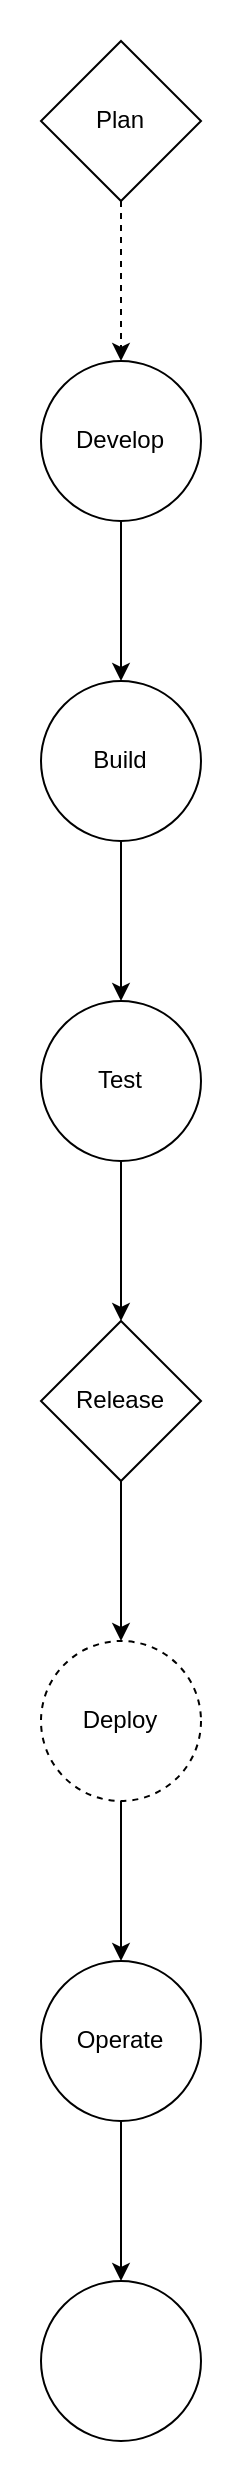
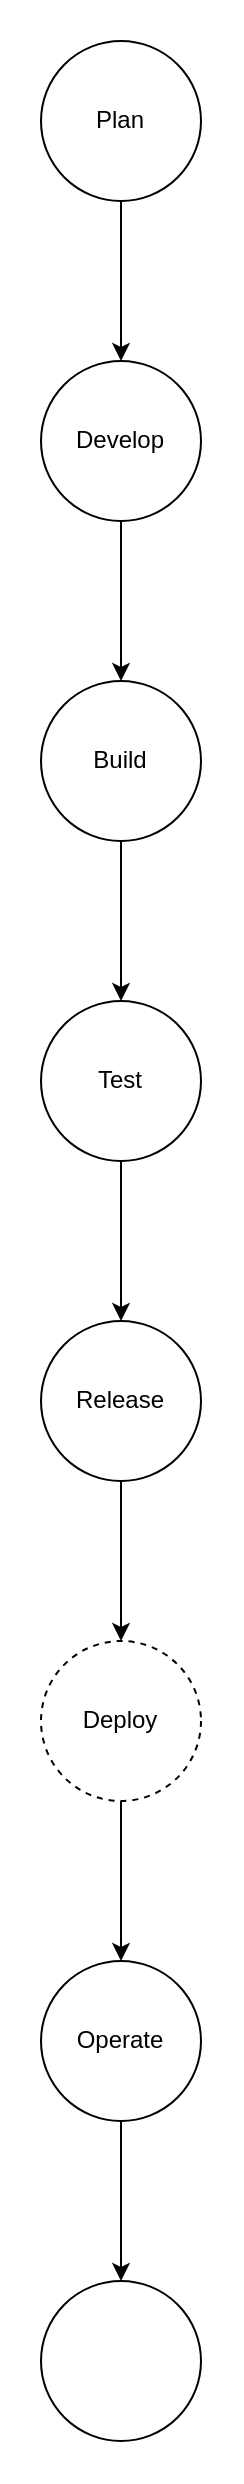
node "Plan": shape diamond -> ellipse
edge "Plan" -> "Develop": style dashed -> solid
node "Release": shape diamond -> ellipse
